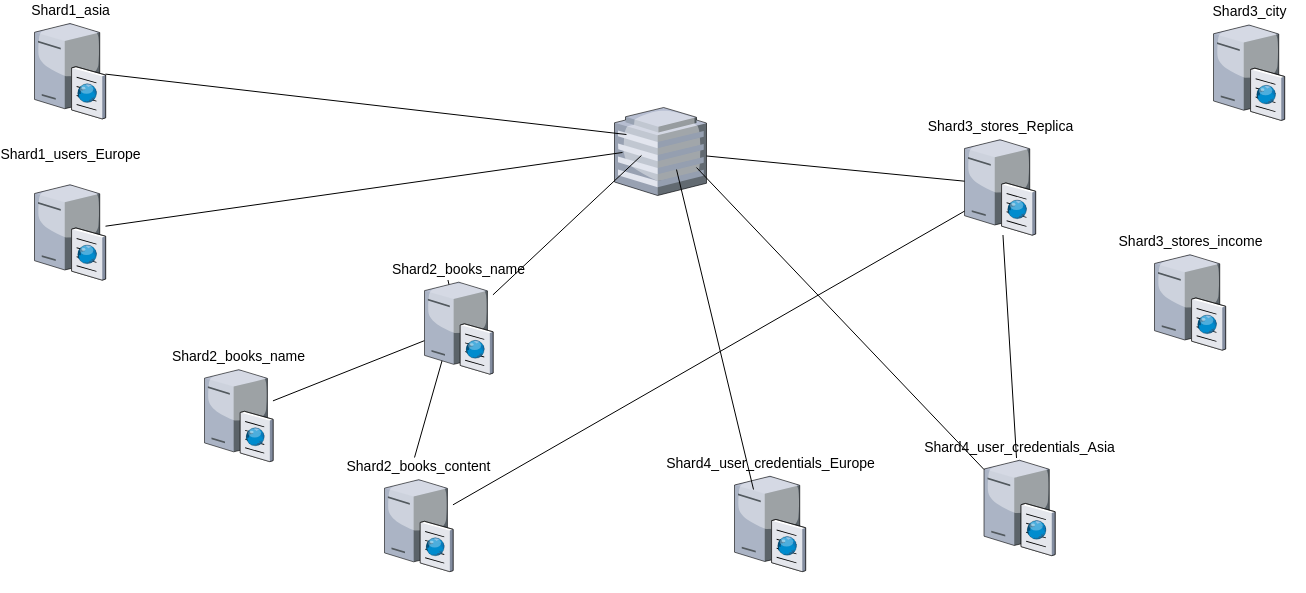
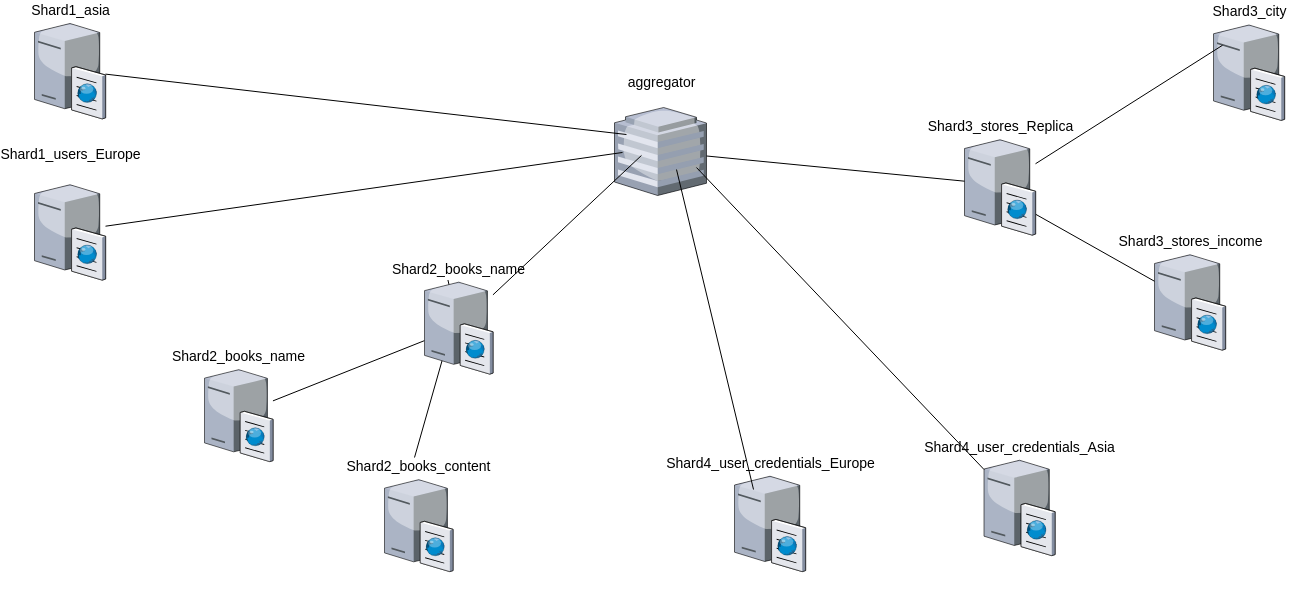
node "aggregator": added
edge "Shard3_stores_Replica" -- "Shard4_user_credentials_Asia": now "Shard3_stores_Replica" -- "Shard3_city"
edge "Shard3_stores_Replica" -- "Shard2_books_content": now "Shard3_stores_Replica" -- "Shard3_stores_income"
